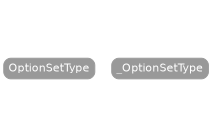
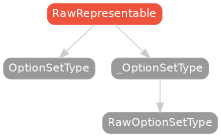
node "RawRepresentable": added
node "RawOptionSetType": added
